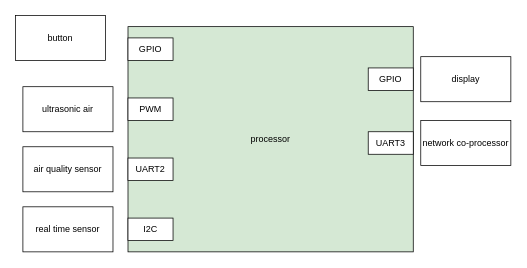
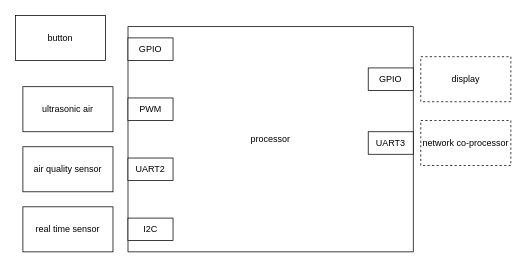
node "display": style solid -> dashed
node "processor": fillcolor #d5e8d4 -> #ffffff
node "network co-processor": style solid -> dashed
